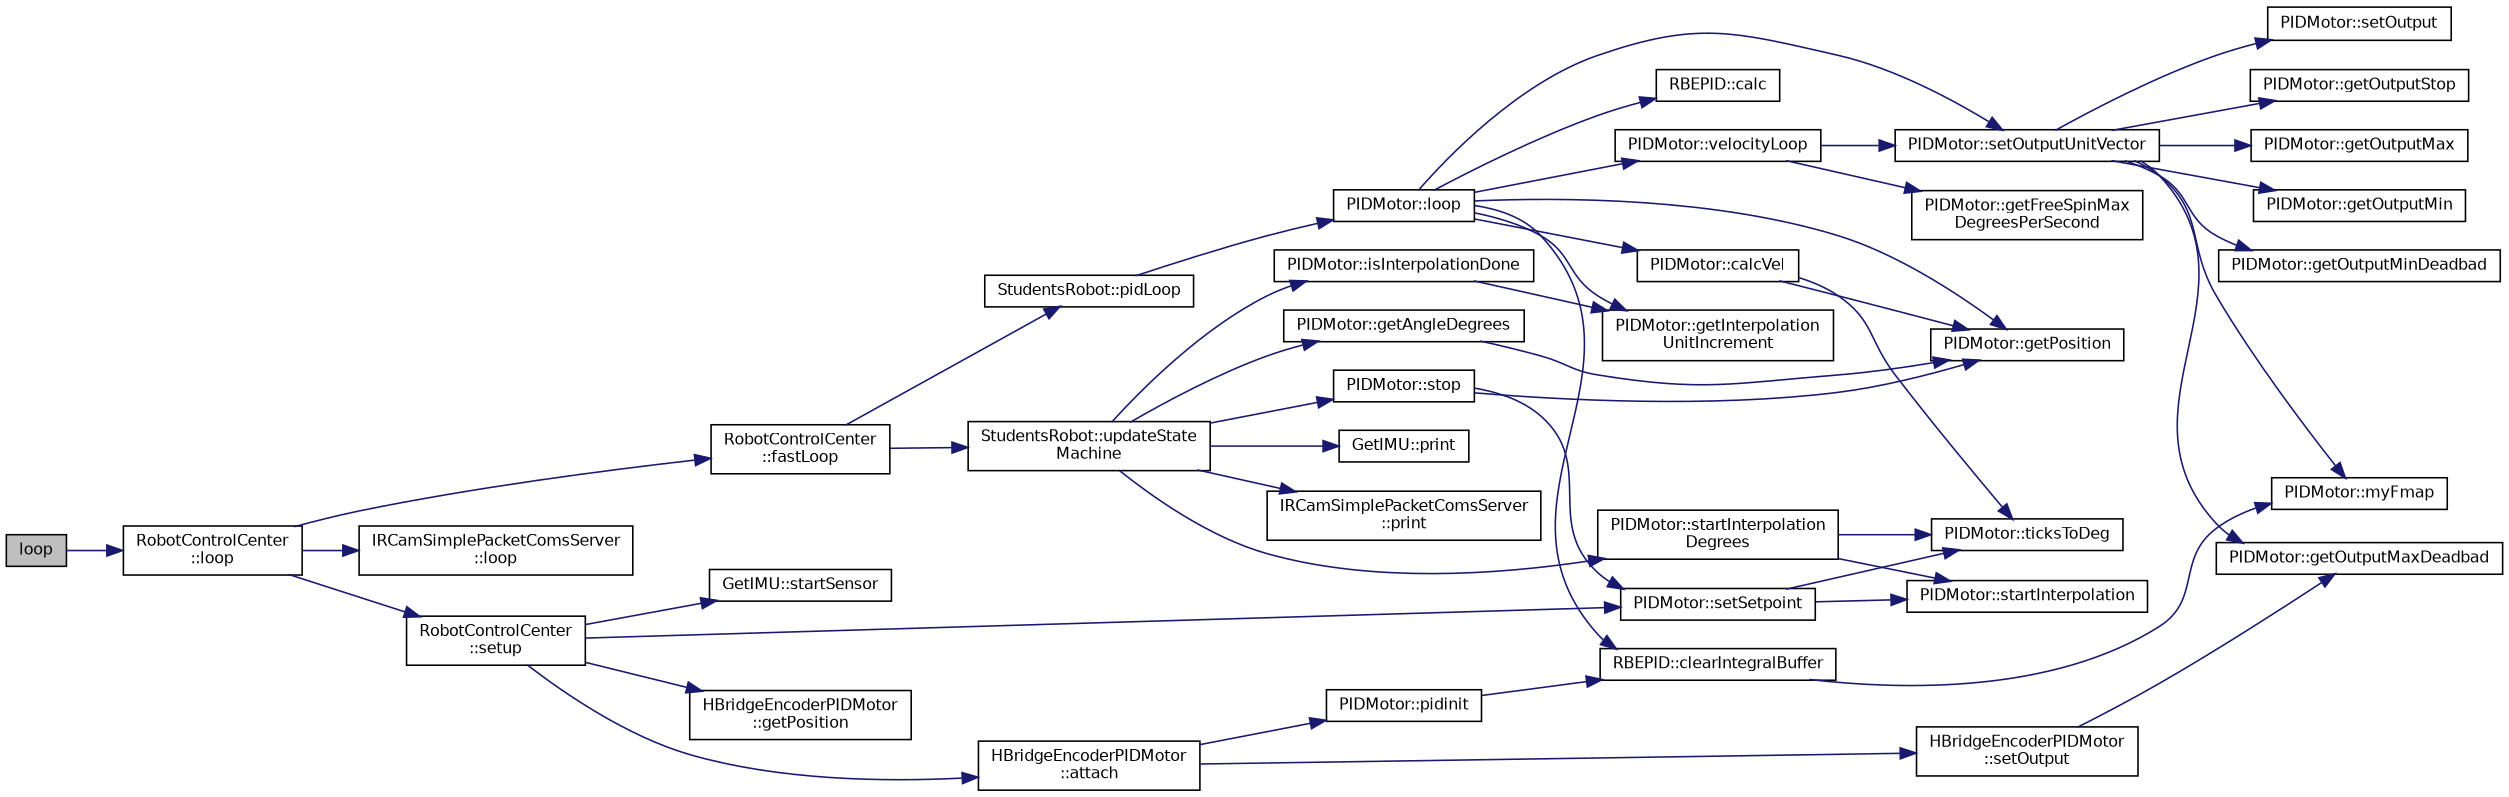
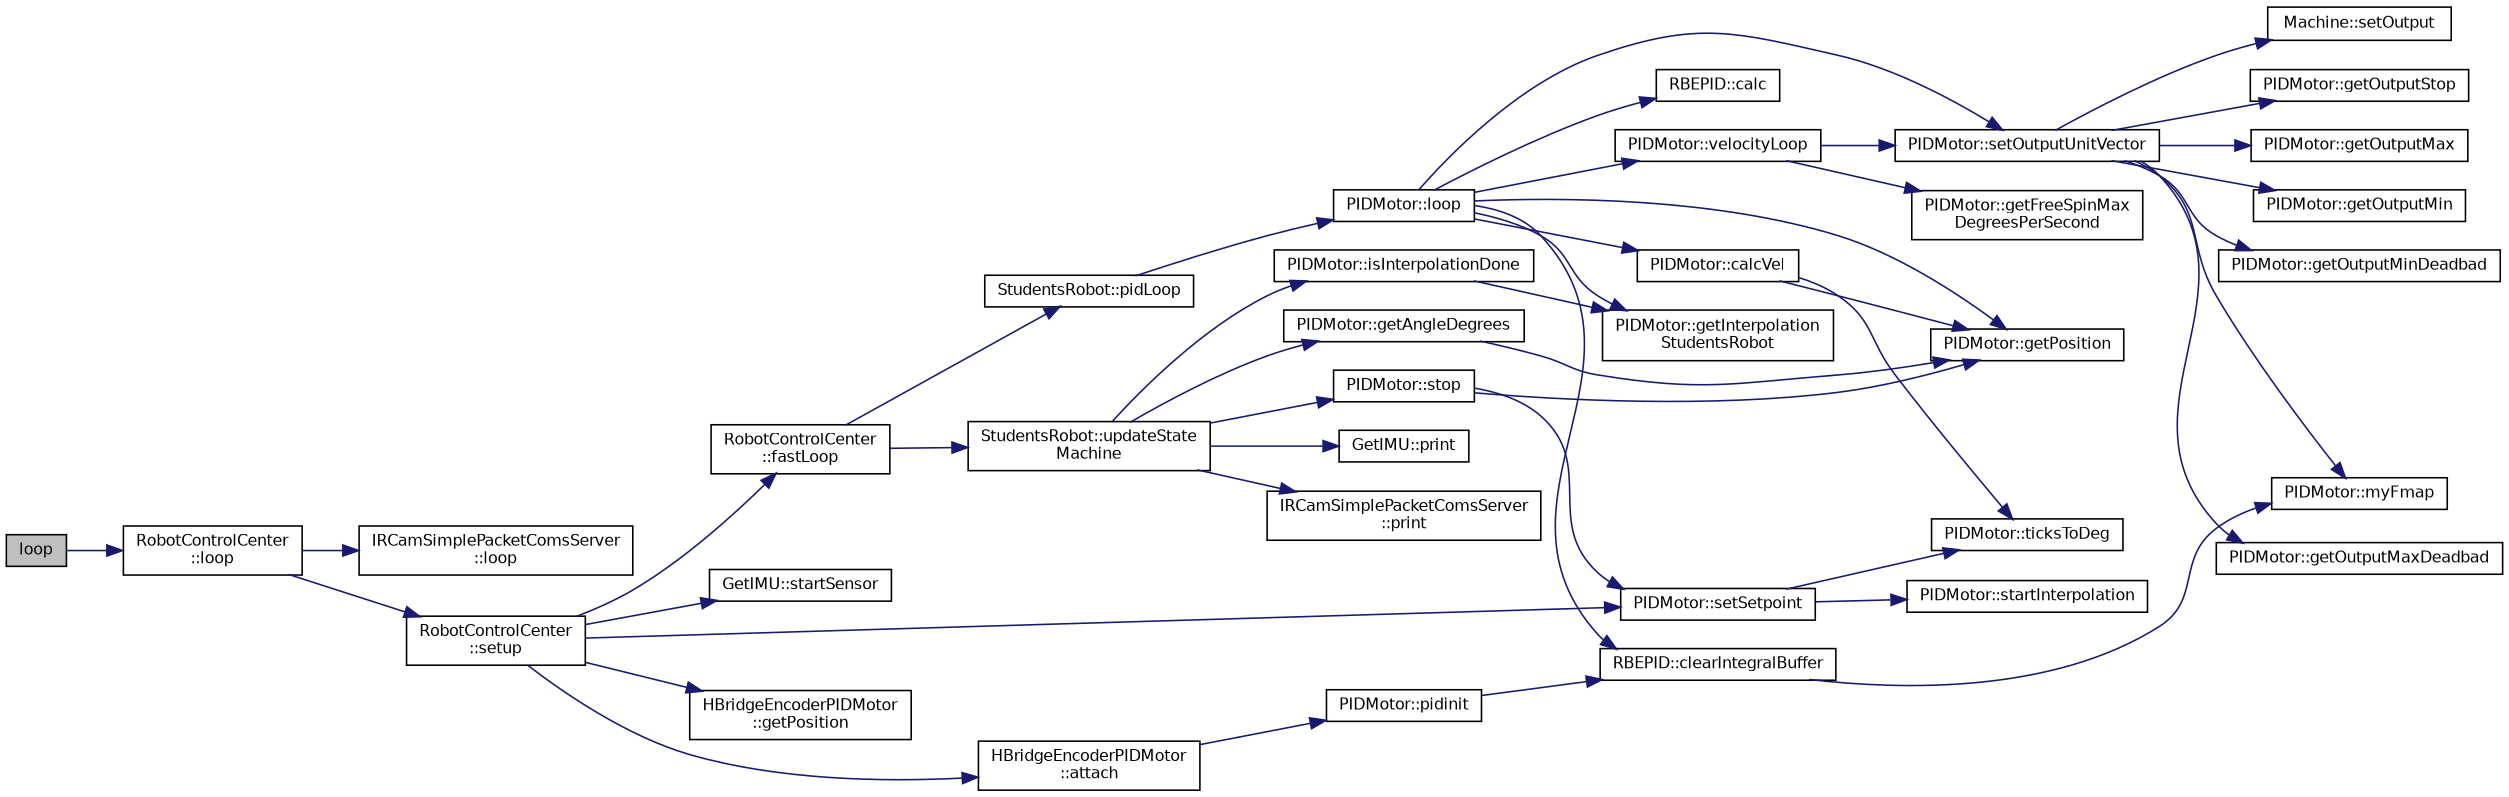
node "PIDMotor::setOutput": label "PIDMotor::setOutput" -> "Machine::setOutput"
node "PIDMotor::getInterpolation UnitIncrement": label "PIDMotor::getInterpolation UnitIncrement" -> "PIDMotor::getInterpolation StudentsRobot"
edge "RobotControlCenter ::loop" -> "RobotControlCenter ::fastLoop": now "RobotControlCenter ::setup" -> "RobotControlCenter ::fastLoop"
node "PIDMotor::startInterpolation Degrees": removed
node "HBridgeEncoderPIDMotor ::setOutput": removed
